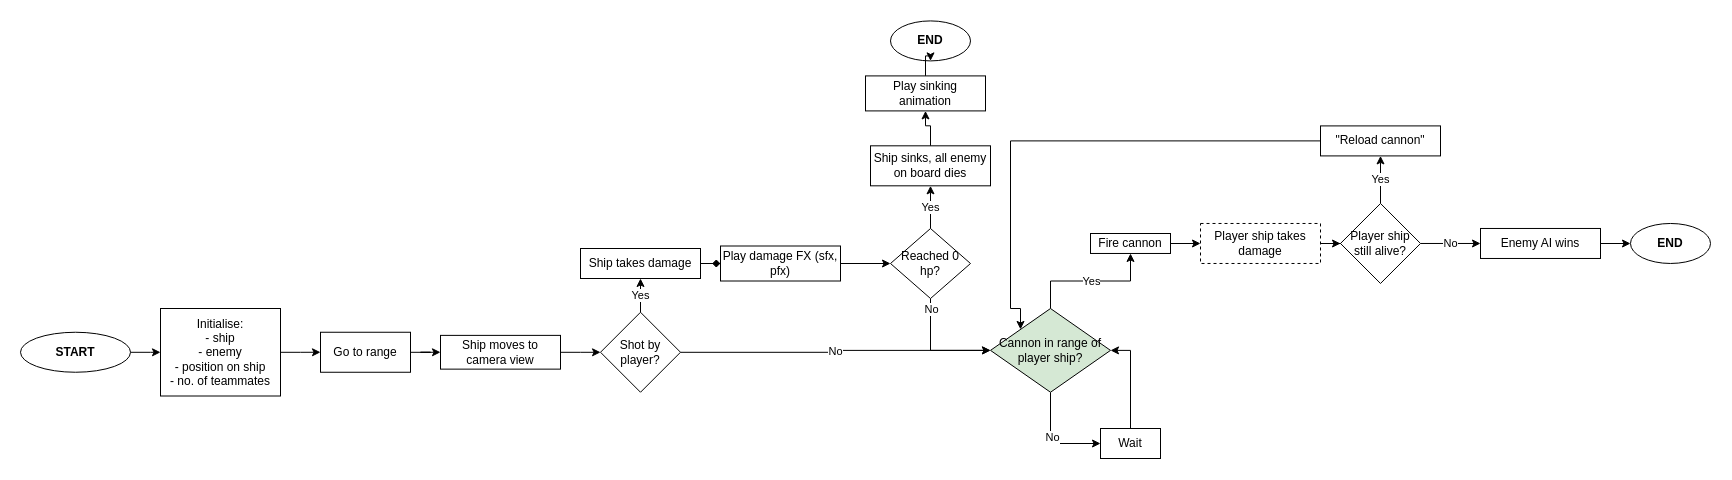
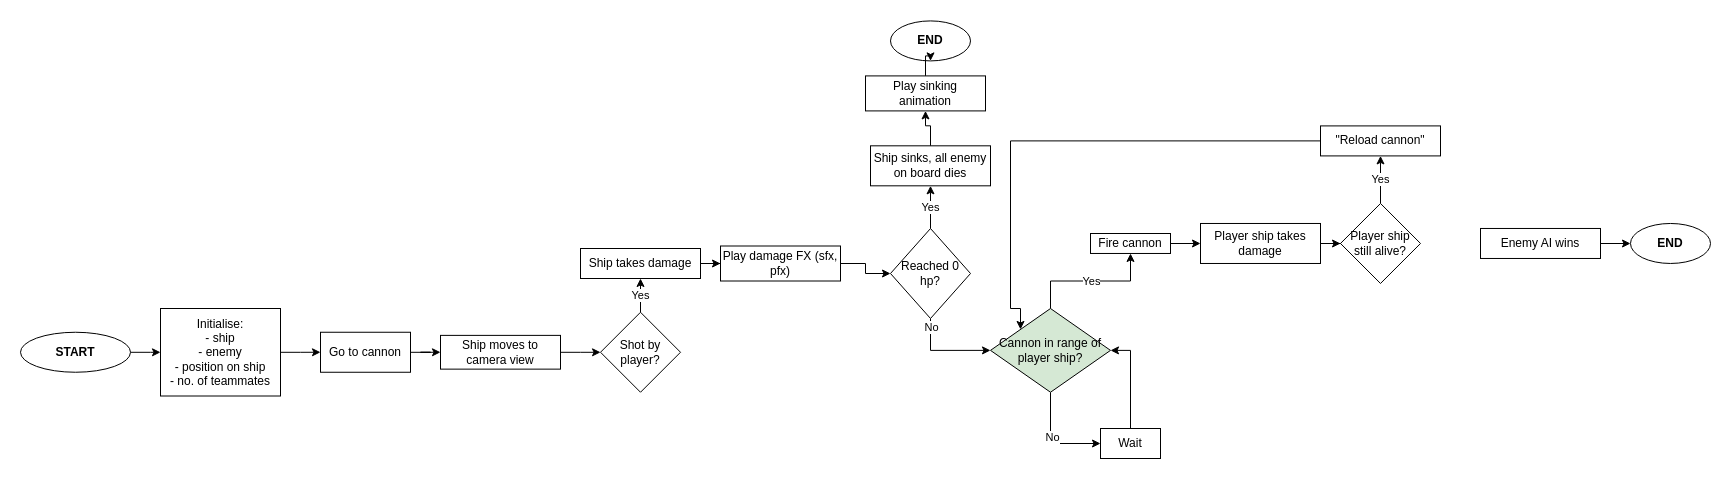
node "Player ship takes damage": style dashed -> solid
edge "Player ship still alive?" -> "Enemy AI wins": removed, label "No"
edge "Ship takes damage" -> "Play damage FX (sfx, pfx)": arrowhead diamond -> classic
node "Reached 0 hp?": size 80x70 -> 80x90
edge "Shot by player?" -> "Cannon in range of player ship?": removed, label "No"
node "Go to range": label "Go to range" -> "Go to cannon"
